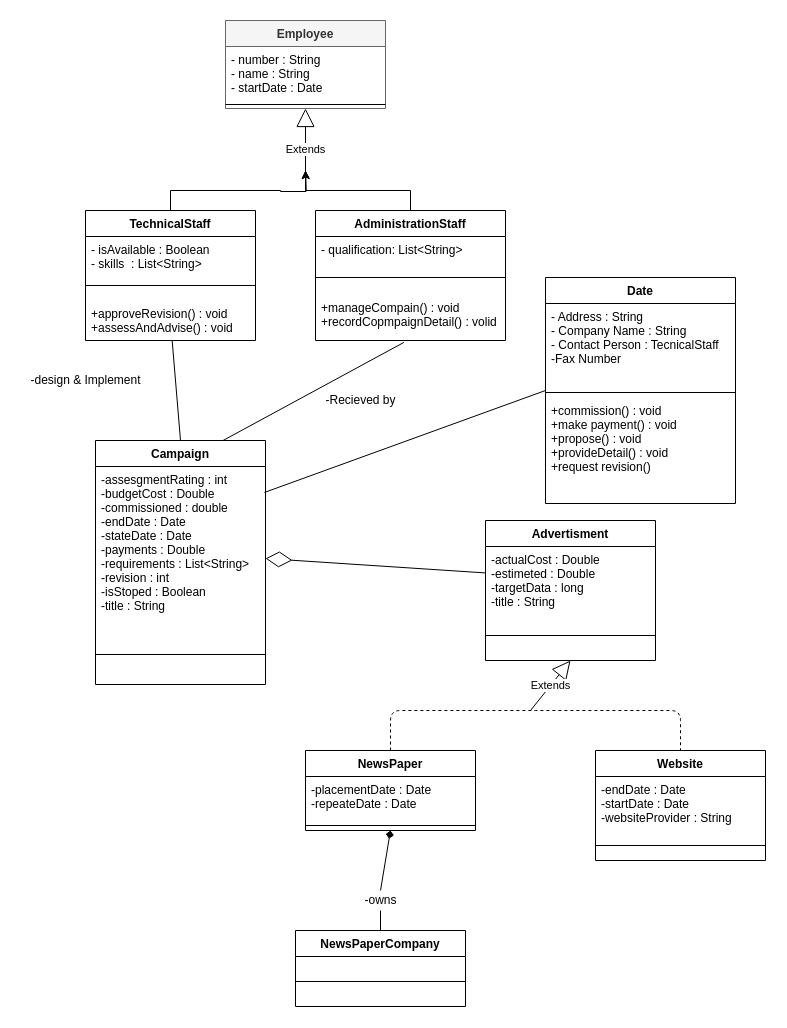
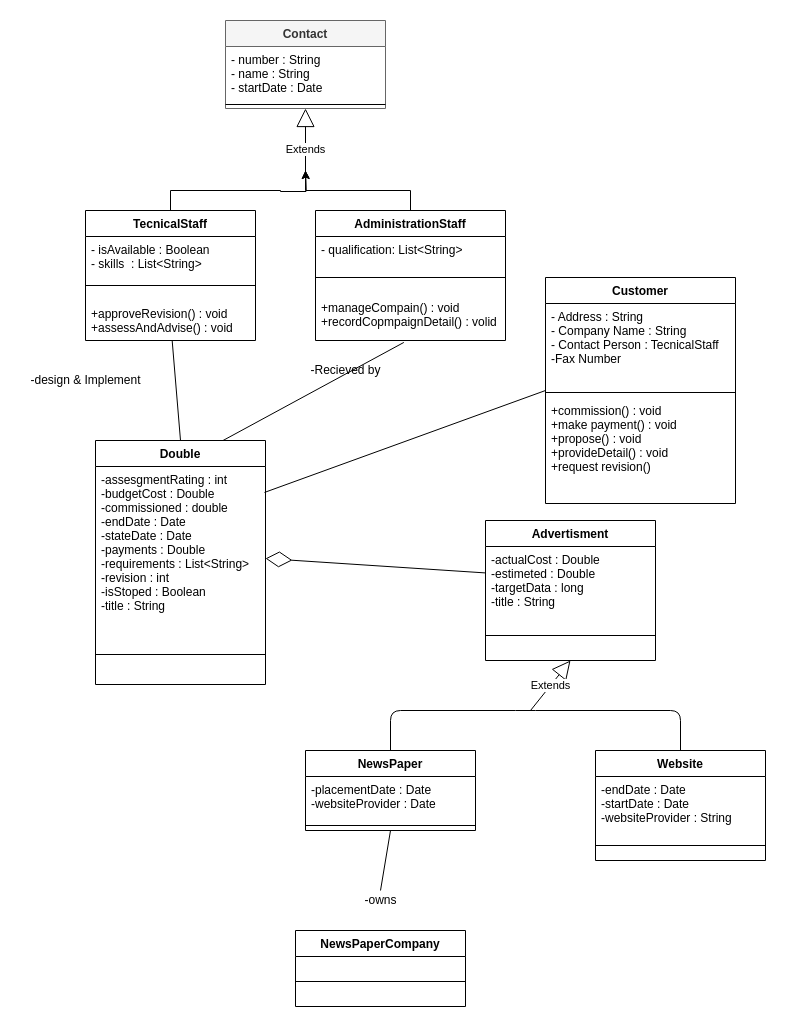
node "Employee": label "Employee" -> "Contact"
node "TechnicalStaff": label "TechnicalStaff" -> "TecnicalStaff"
node "Date": label "Date" -> "Customer"
node "-Recieved by": moved (361, 401) -> (346, 371)
node "Campaign": label "Campaign" -> "Double"
edge "NewsPaper" -- "Website": style dashed -> solid
node "-placementDate : Date -repeateDate : Date": label "-placementDate : Date -repeateDate : Date" -> "-placementDate : Date -websiteProvider : Date"
edge "-owns" -> "NewsPaper": arrowhead diamond -> none
edge "-owns" -- "NewsPaperCompany": removed
